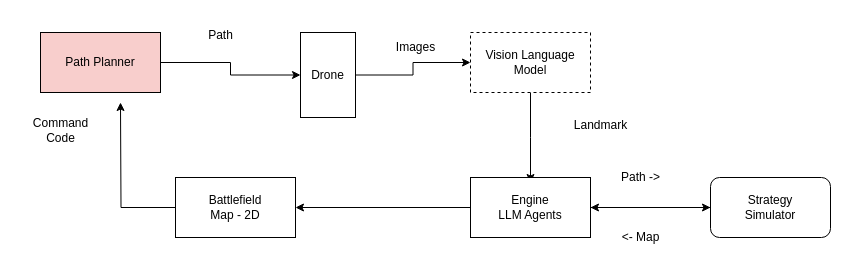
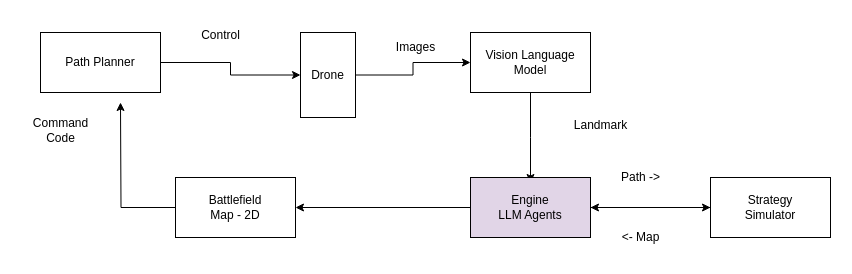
node "Path": label "Path" -> "Control"
node "Path Planner": fillcolor #f8cecc -> #ffffff
node "Vision Language Model": style dashed -> solid
node "Engine LLM Agents": fillcolor #ffffff -> #e1d5e7
node "Strategy Simulator": shape rounded rectangle -> rectangle
